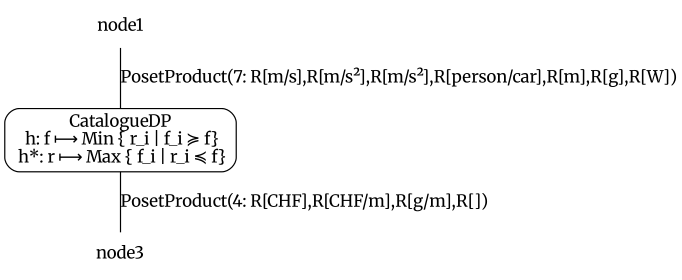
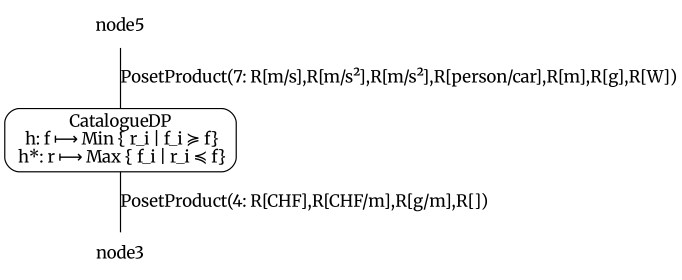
node "node1": label "node1" -> "node5"
